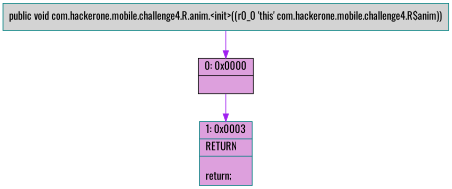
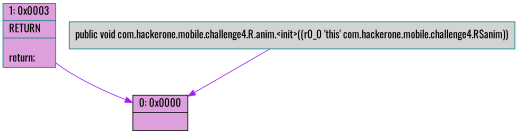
edge "0: 0x0000" -> "1: 0x0003": reversed
